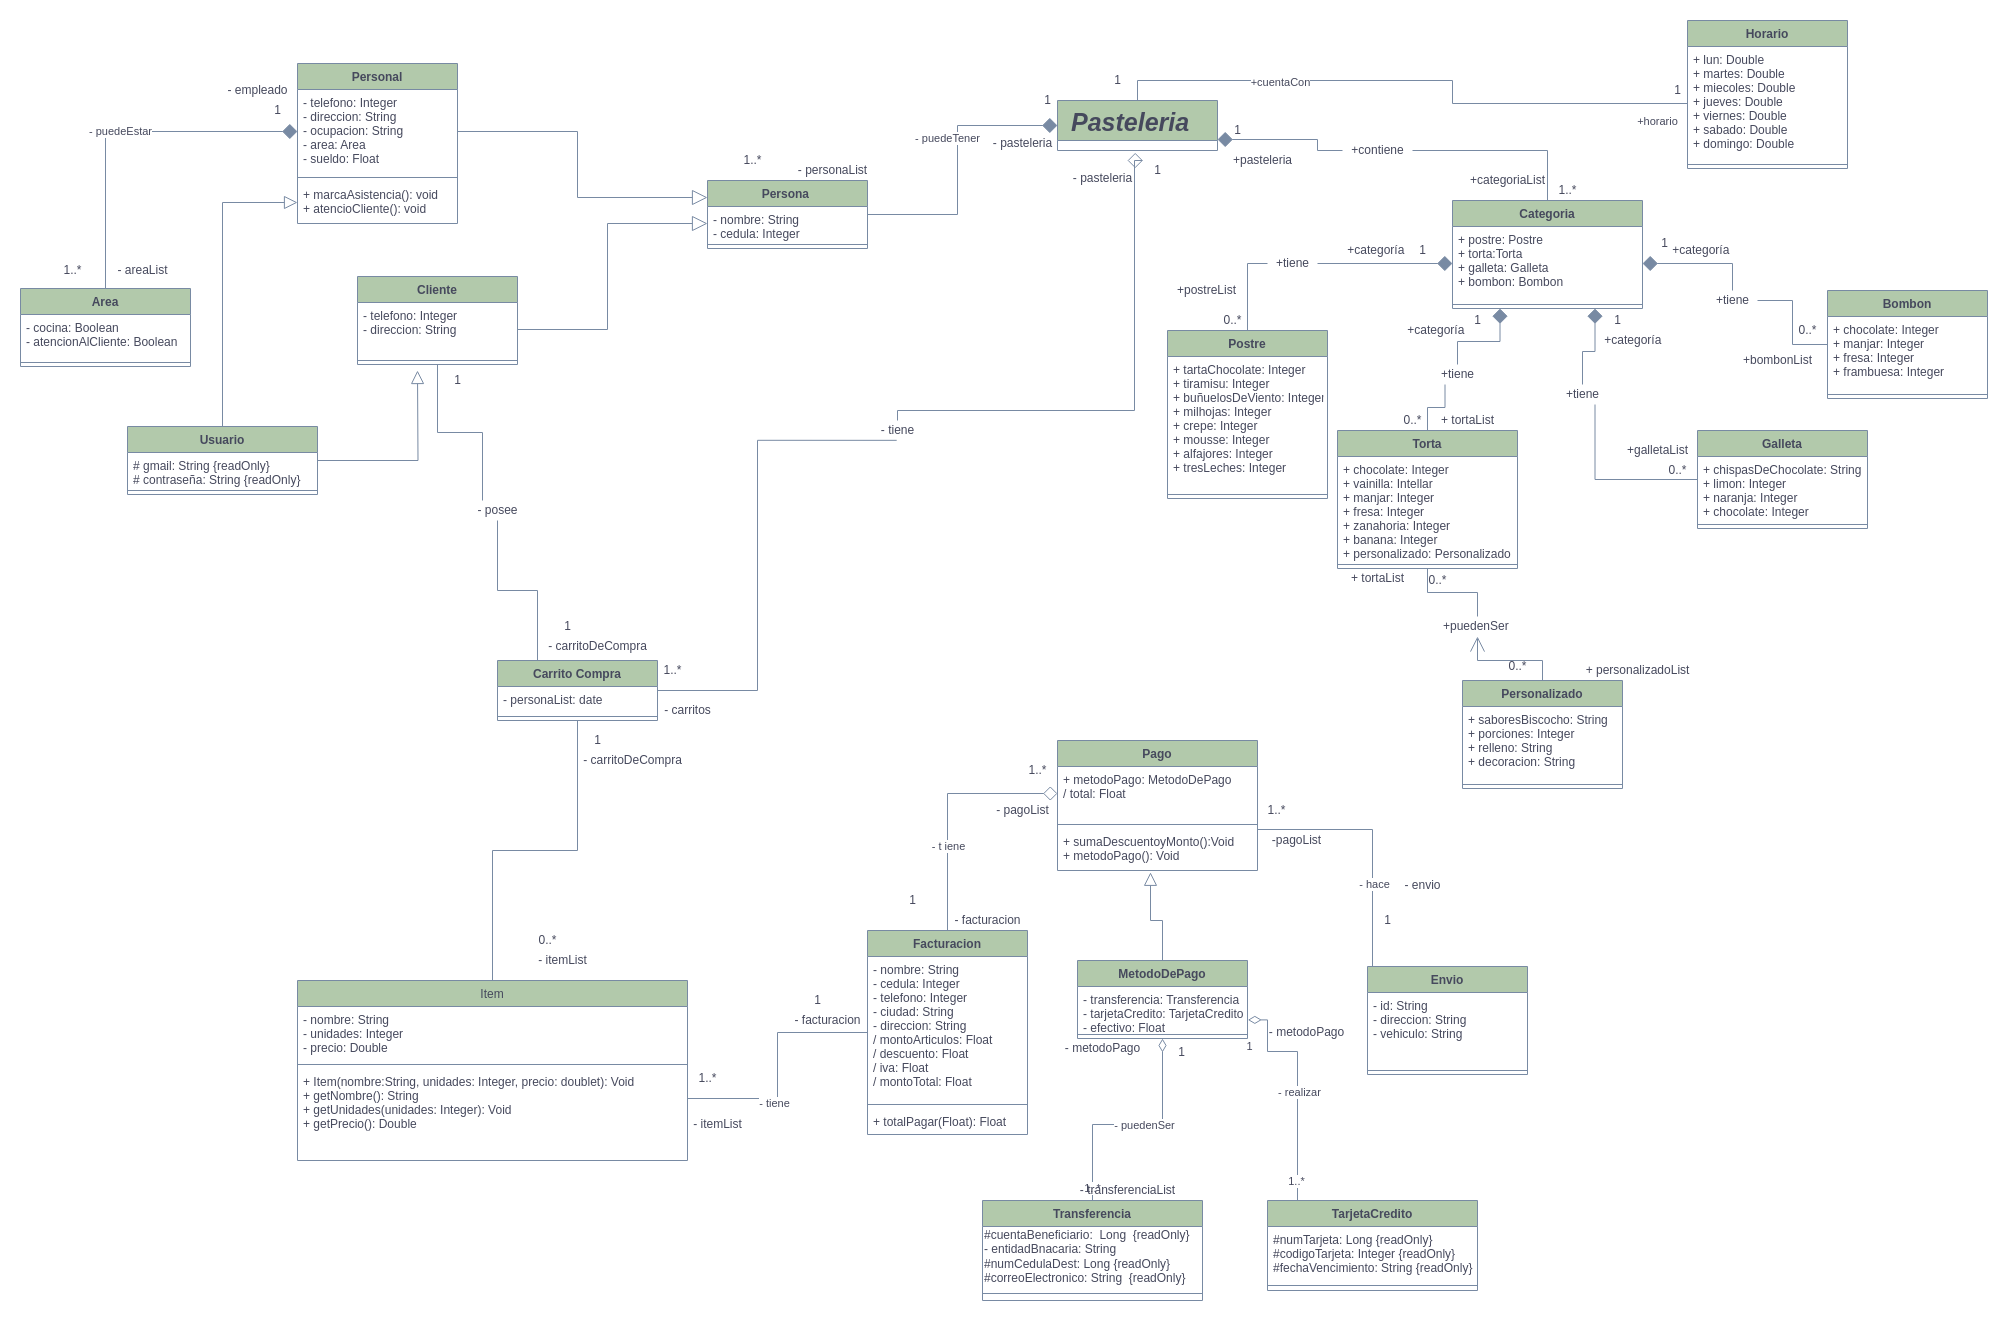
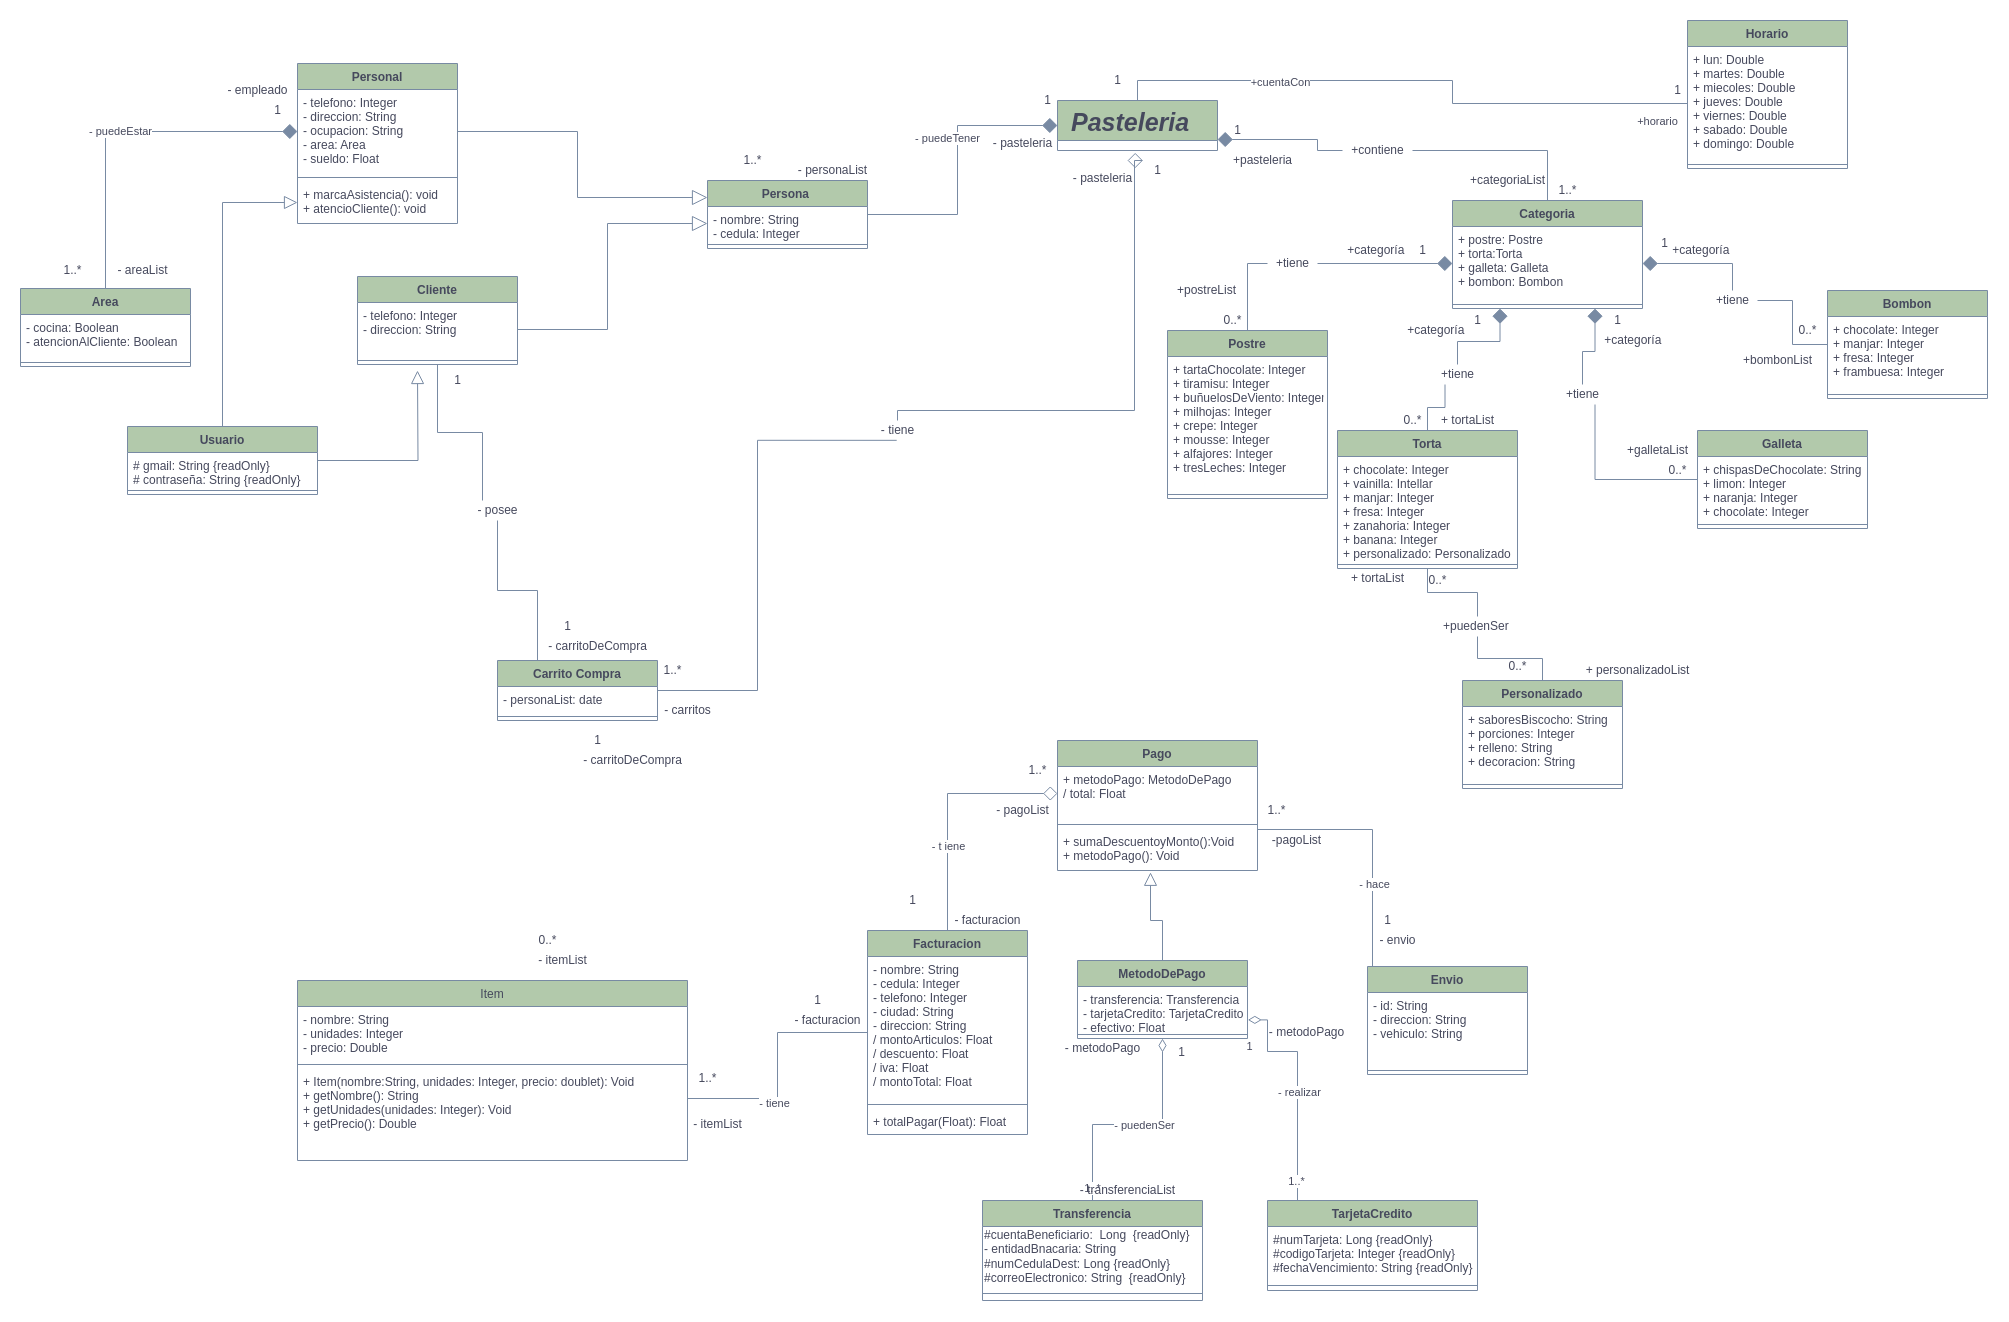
edge "Personalizado" -> "+puedenSer": arrowhead open -> none
edge "Carrito Compra" -- "Item": removed
node "- envio": moved (1423, 886) -> (1398, 941)
